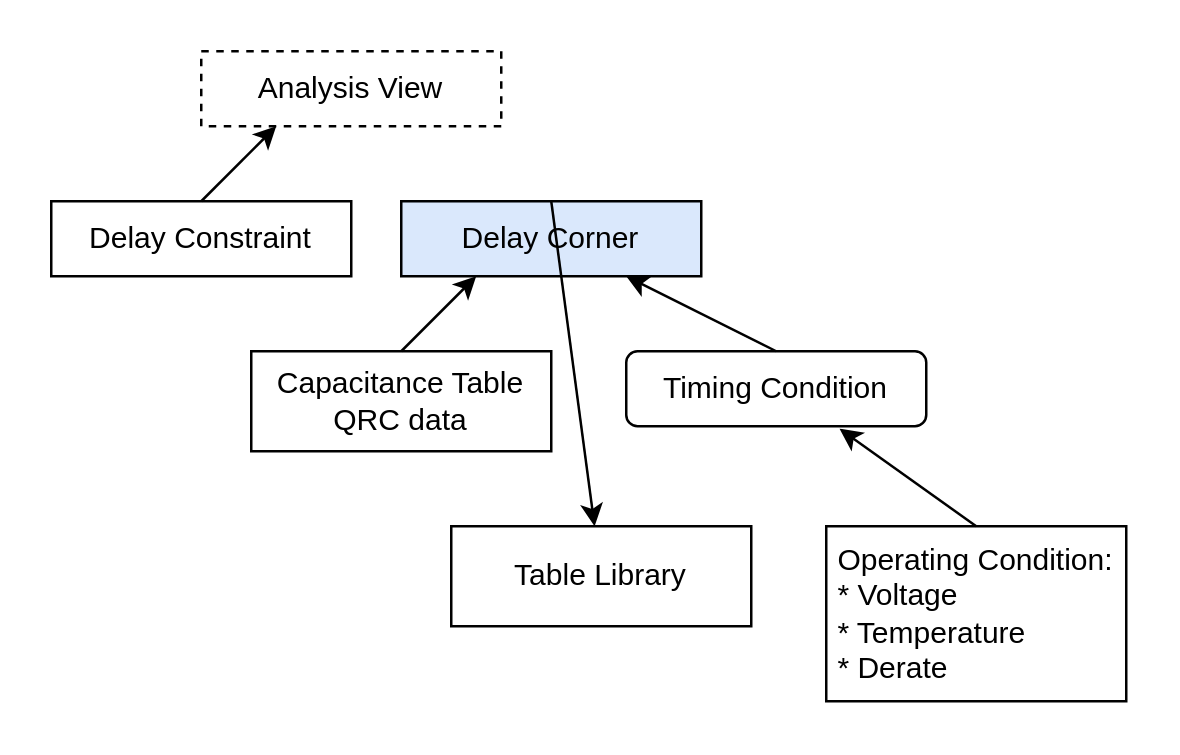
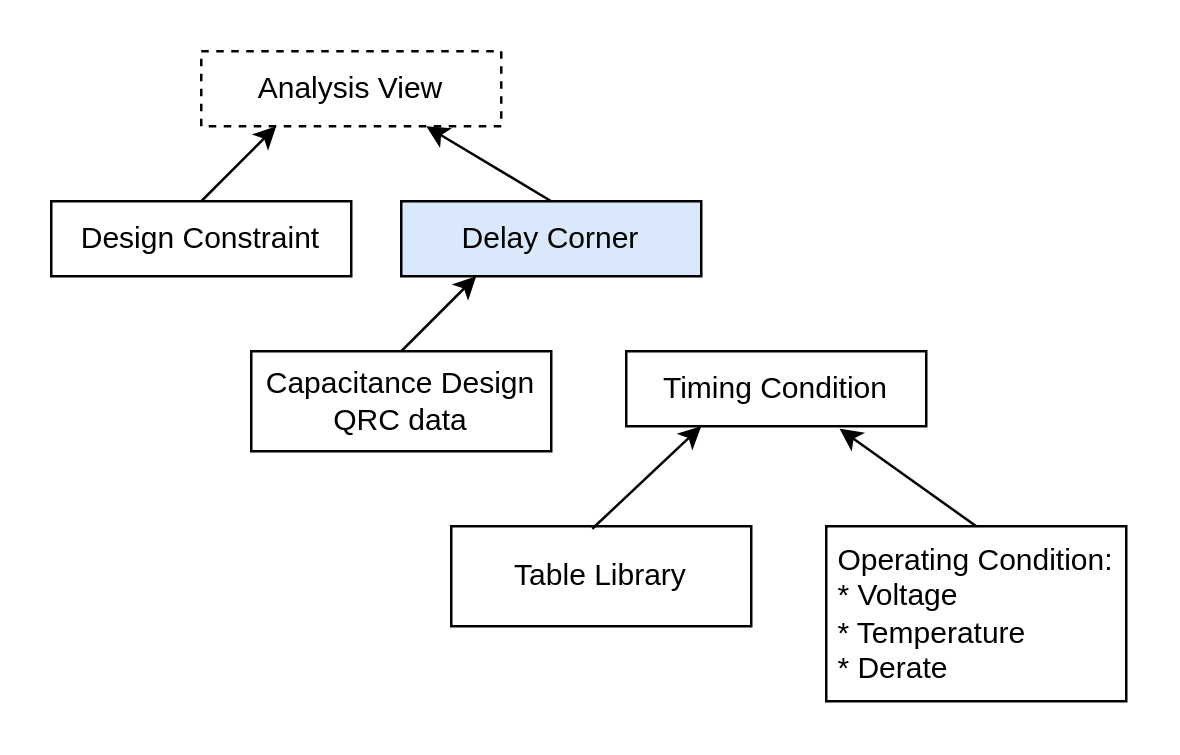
node "Delay Constraint": label "Delay Constraint" -> "Design Constraint"
edge "Timing Condition" -> "Delay Corner": removed
edge "Delay Corner" -> "Table Library": now "Delay Corner" -> "Analysis View"
node "Timing Condition": shape rounded rectangle -> rectangle
node "Capacitance Table QRC data": label "Capacitance Table QRC data" -> "Capacitance Design QRC data"
edge "Table Library" -> "Timing Condition": added
